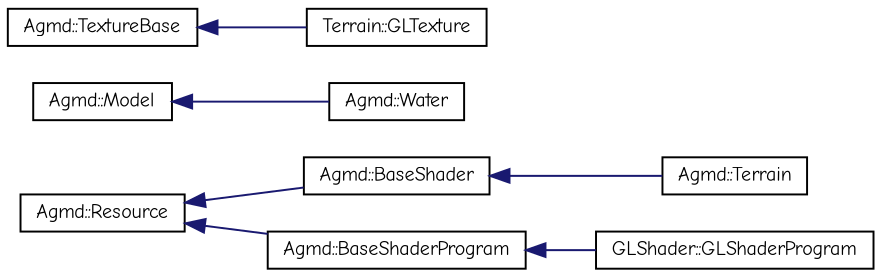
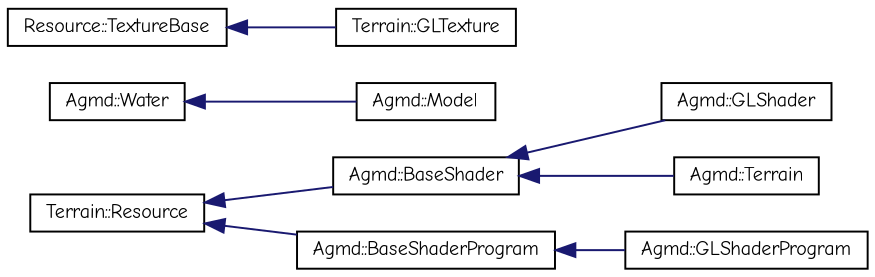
node "Agmd::TextureBase": label "Agmd::TextureBase" -> "Resource::TextureBase"
edge "Agmd::Water" -> "Agmd::Model": reversed
node "Agmd::GLShader": added
node "Agmd::Resource": label "Agmd::Resource" -> "Terrain::Resource"
node "GLShader::GLShaderProgram": label "GLShader::GLShaderProgram" -> "Agmd::GLShaderProgram"
